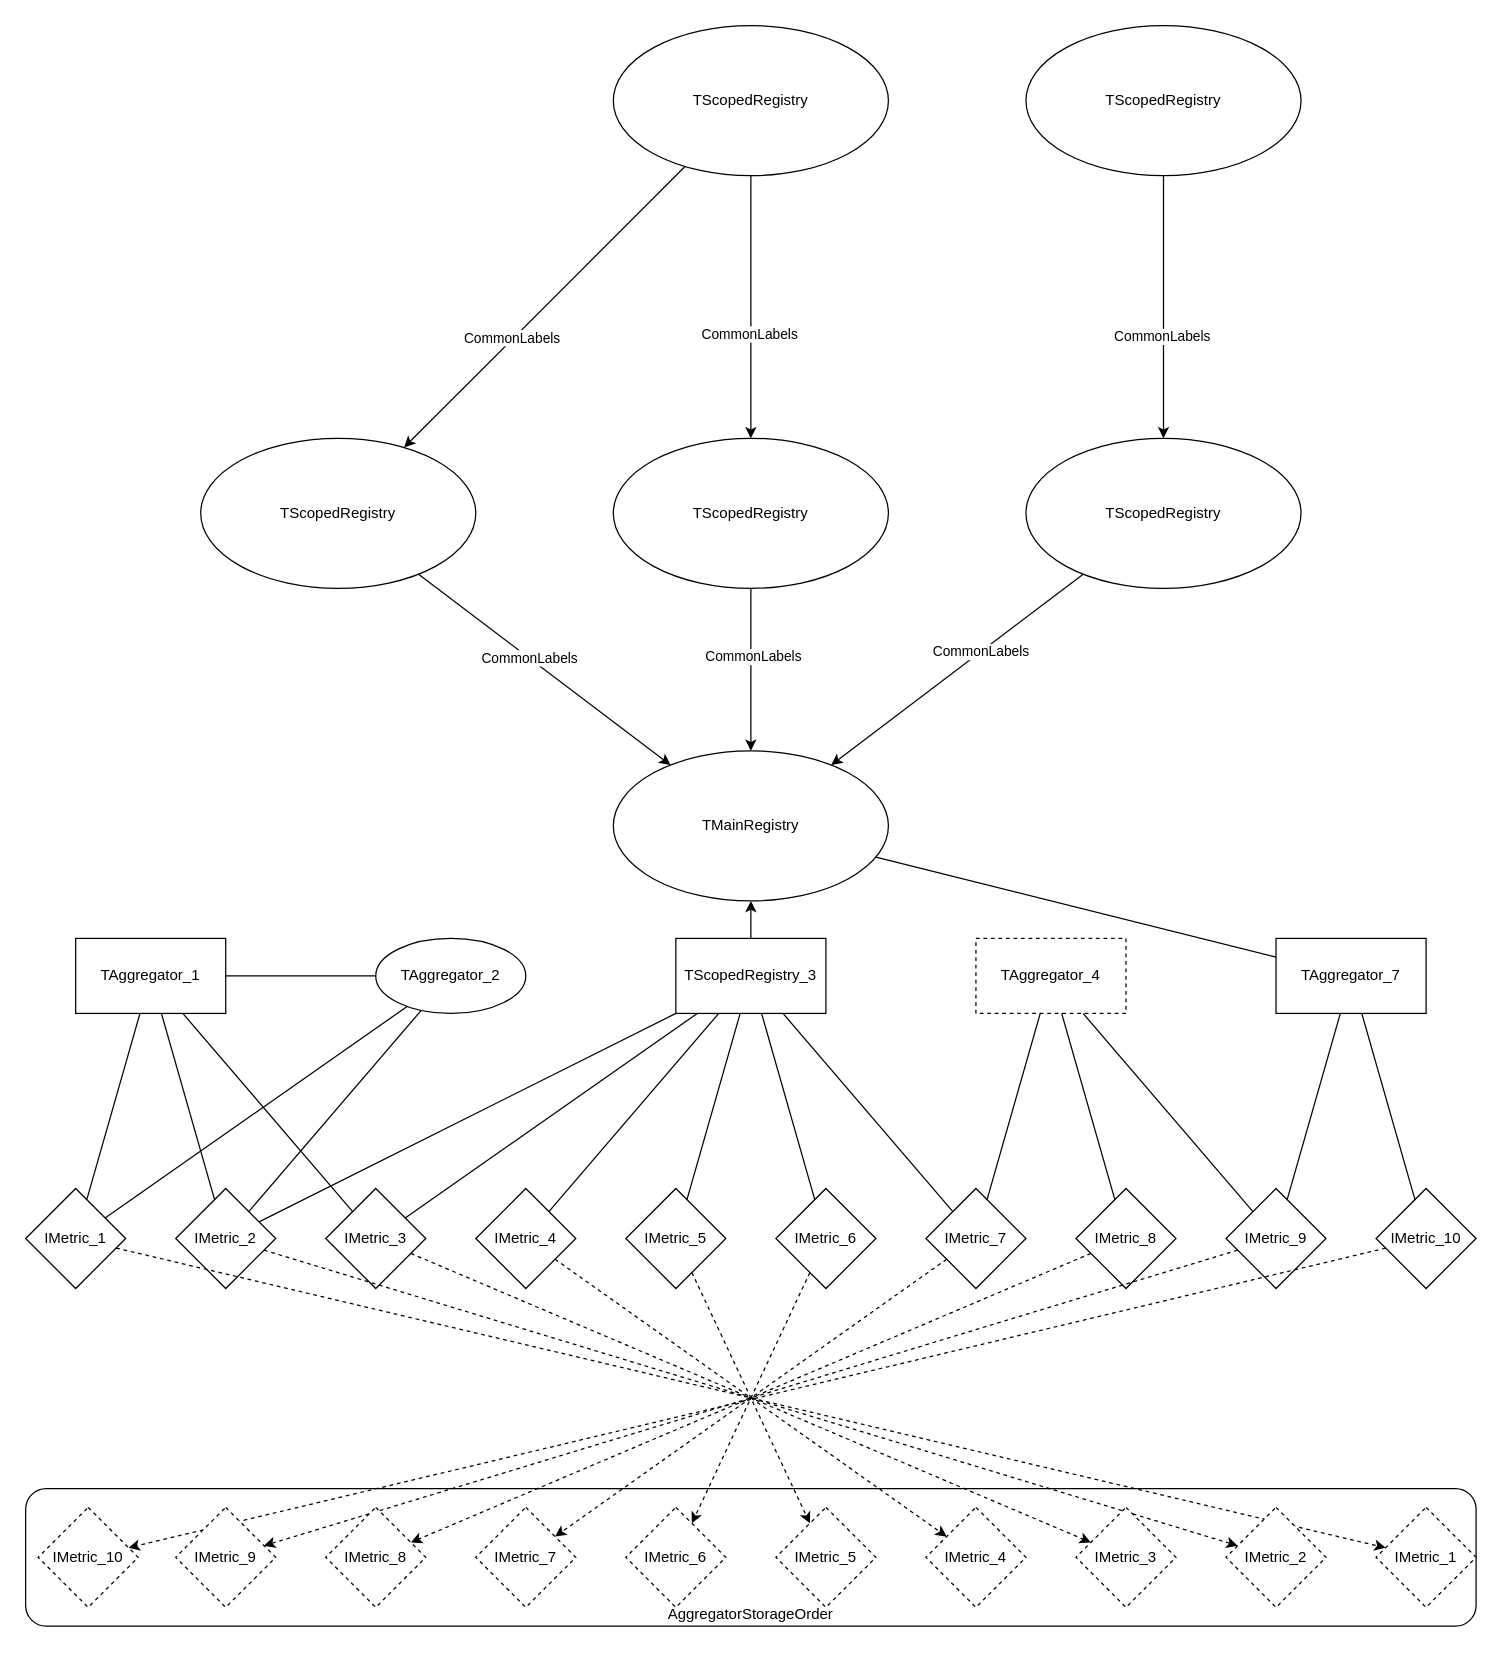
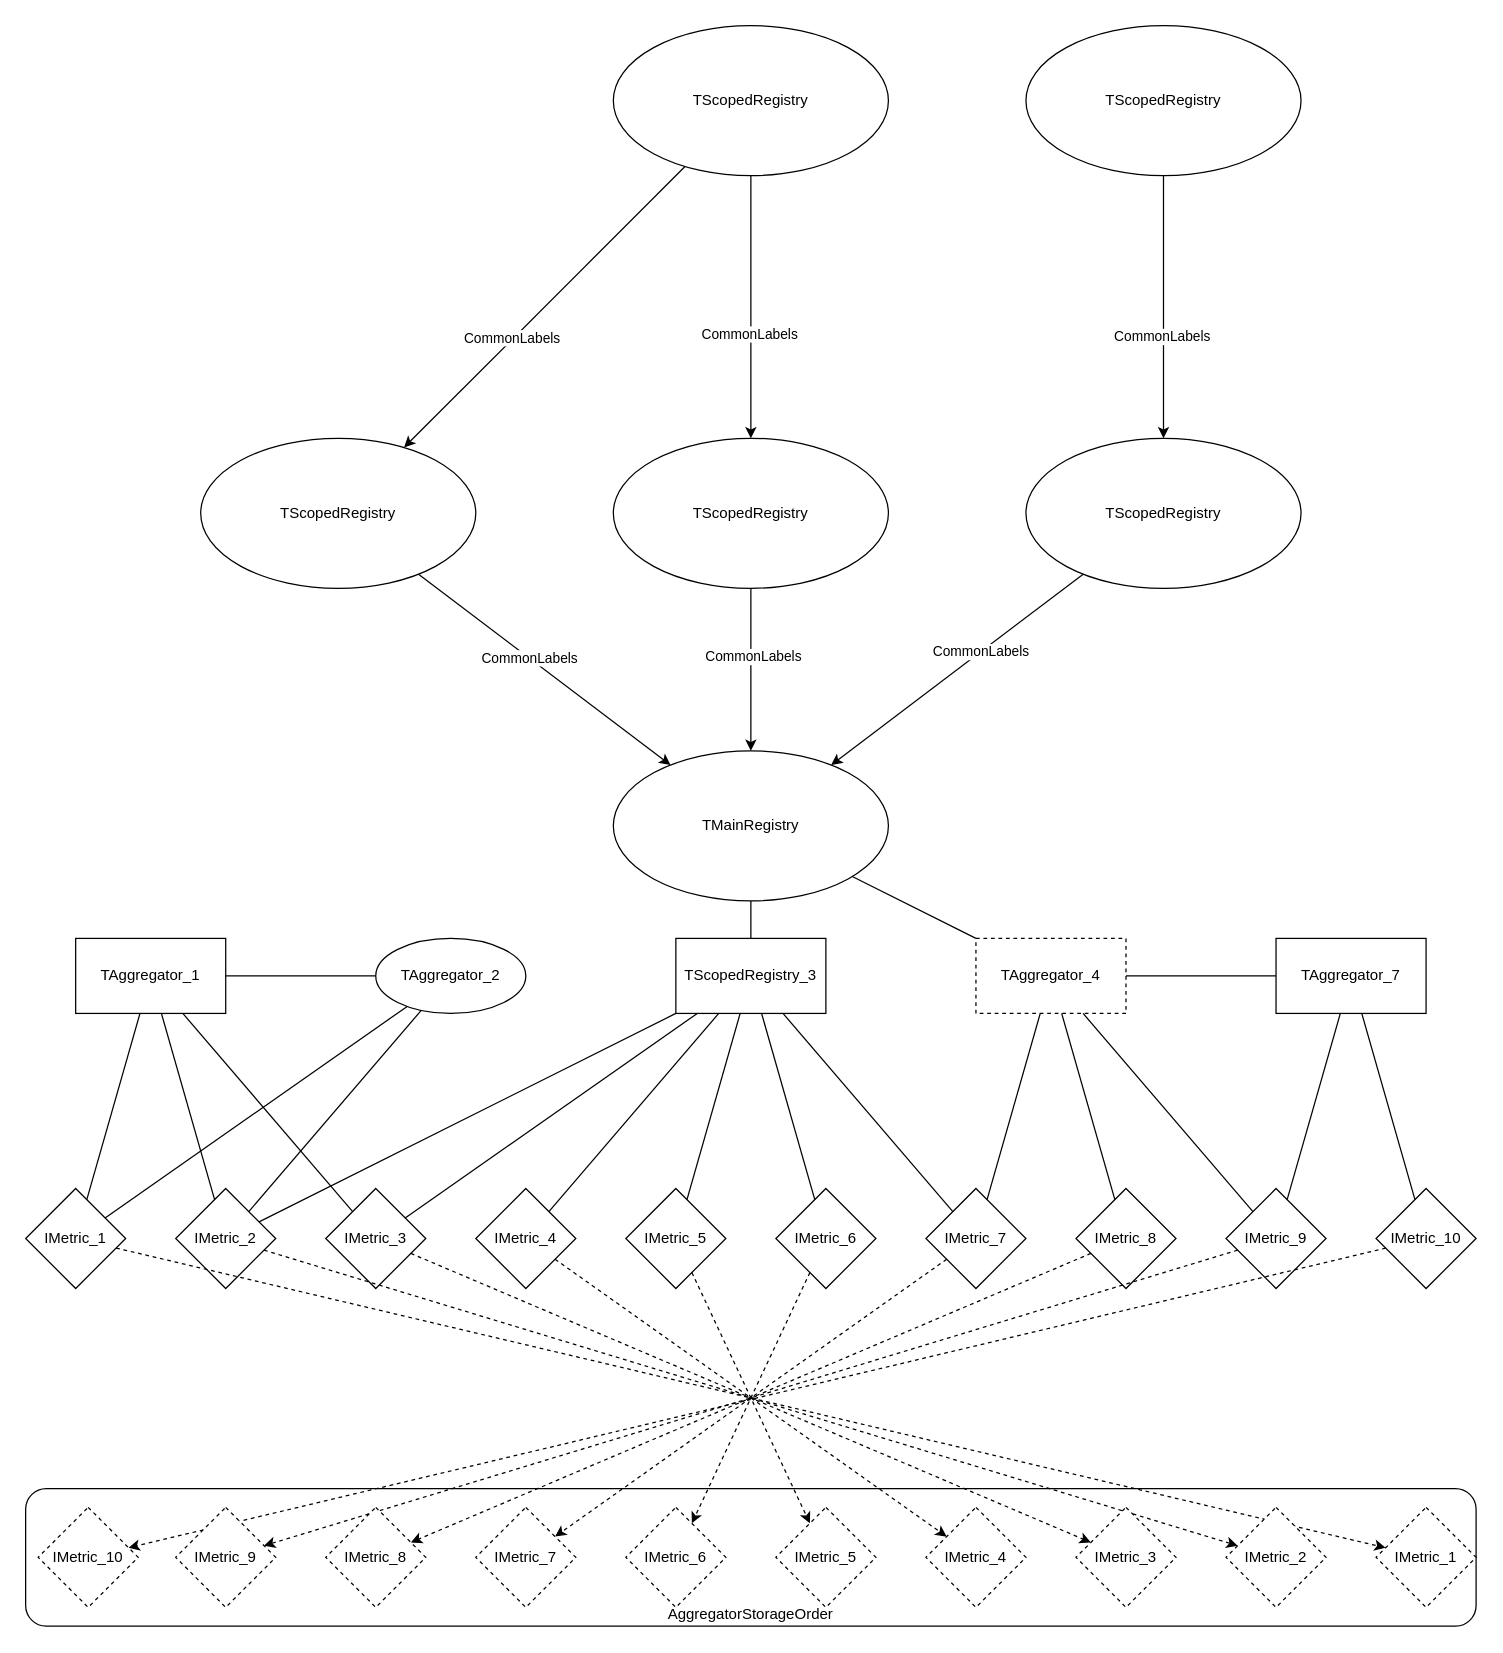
edge "TMainRegistry" -- "TAggregator_4": added
edge "TMainRegistry" -- "TAggregator_7": now "TAggregator_4" -- "TAggregator_7"
edge "TScopedRegistry_3" -> "TMainRegistry": arrowhead classic -> none
